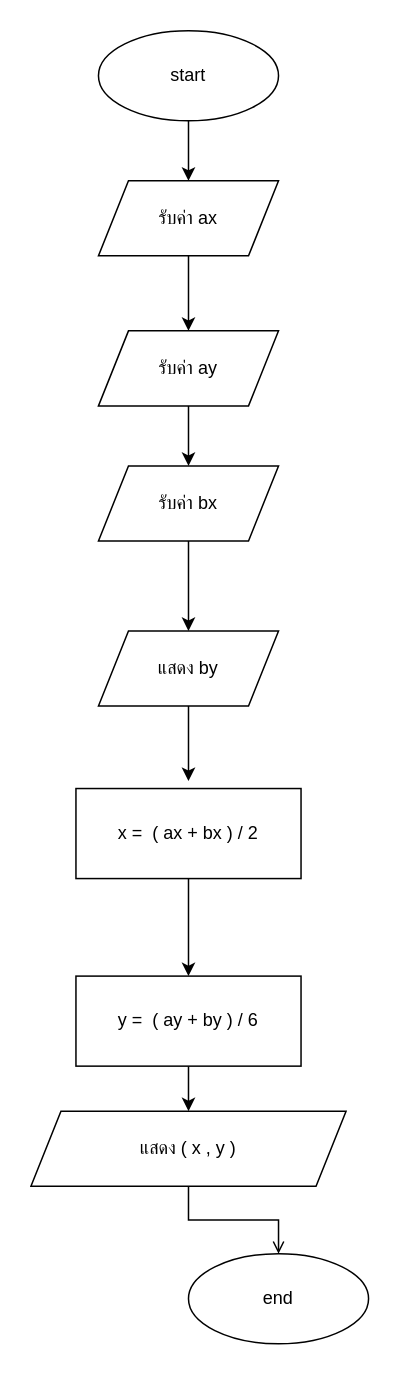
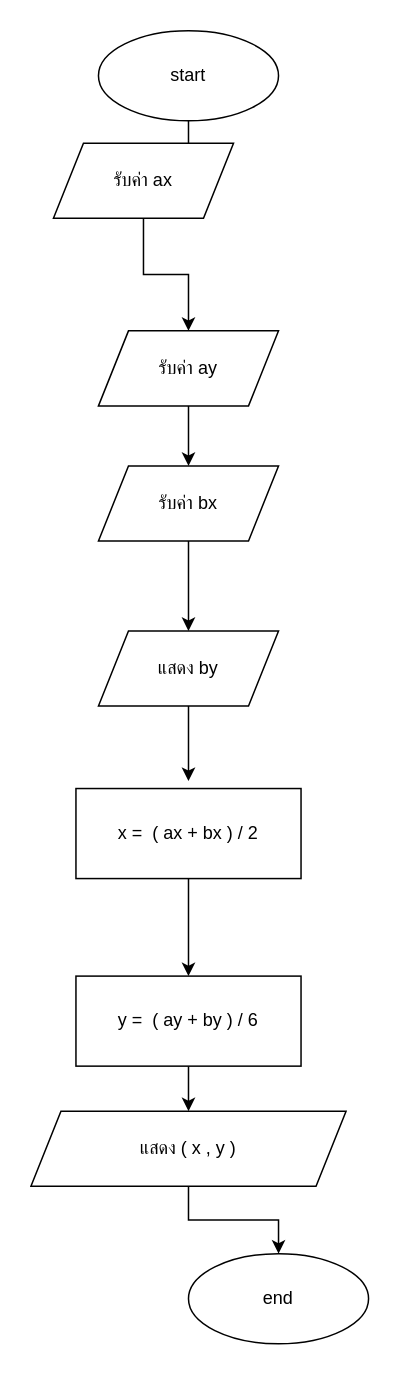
node "รับค่า ax": moved (188, 218) -> (143, 181)
edge "แสดง ( x , y )" -> "end": arrowhead open -> classic
